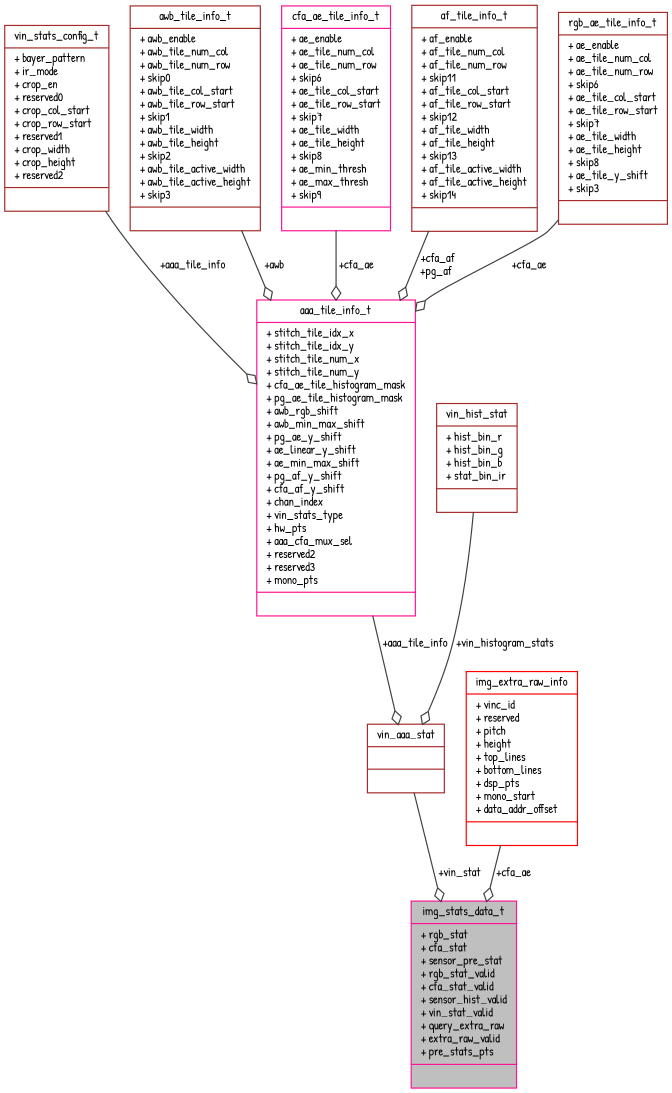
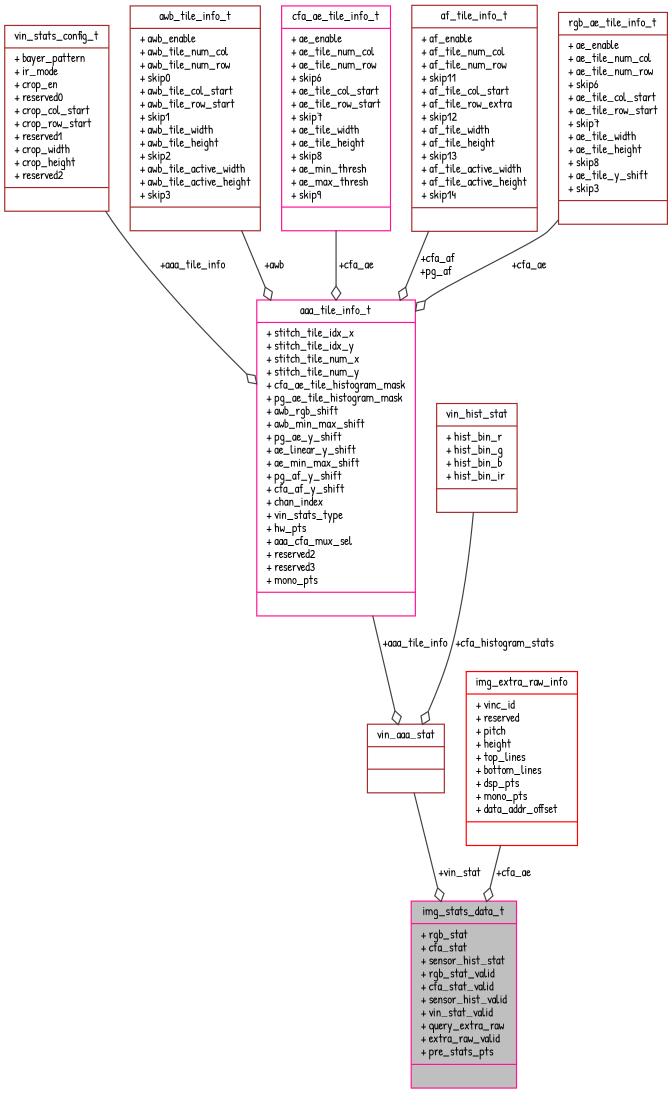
node "af_tile_info_t": text "+ af_tile_row_start" -> "+ af_tile_row_extra"
node "vin_hist_stat": text "+ stat_bin_ir" -> "+ hist_bin_ir"
edge "vin_hist_stat" -> "vin_aaa_stat": label " +vin_histogram_stats" -> " +cfa_histogram_stats"
node "img_extra_raw_info": text "+ mono_start" -> "+ mono_pts"
node "img_stats_data_t": text "+ sensor_pre_stat" -> "+ sensor_hist_stat"
